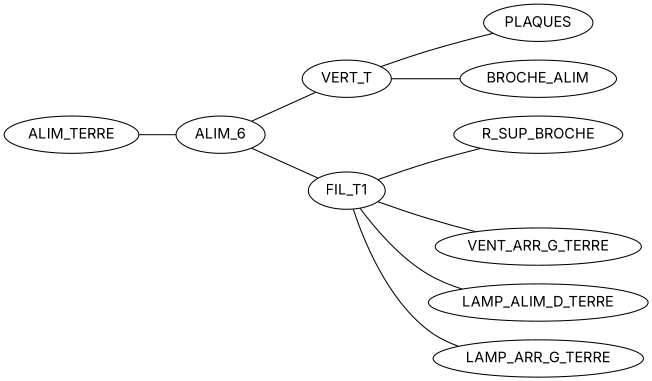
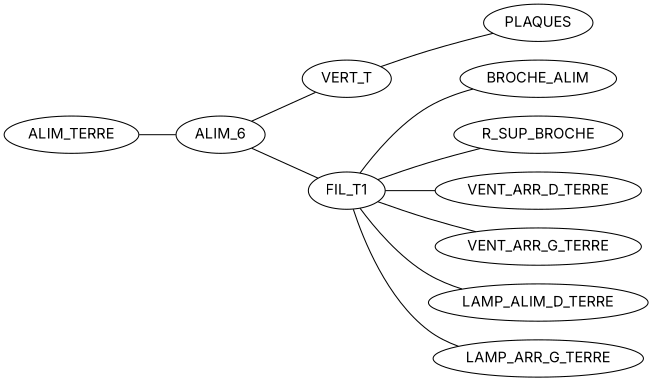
edge "VERT_T" -- "BROCHE_ALIM": now "FIL_T1" -- "BROCHE_ALIM"
node "VENT_ARR_D_TERRE": added
